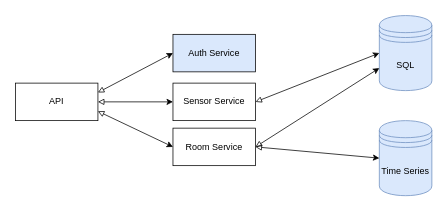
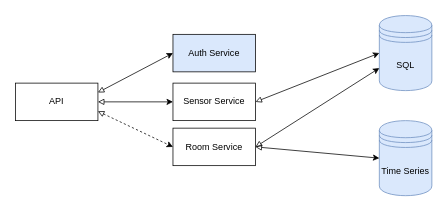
edge "API" -- "Room Service": style solid -> dashed
